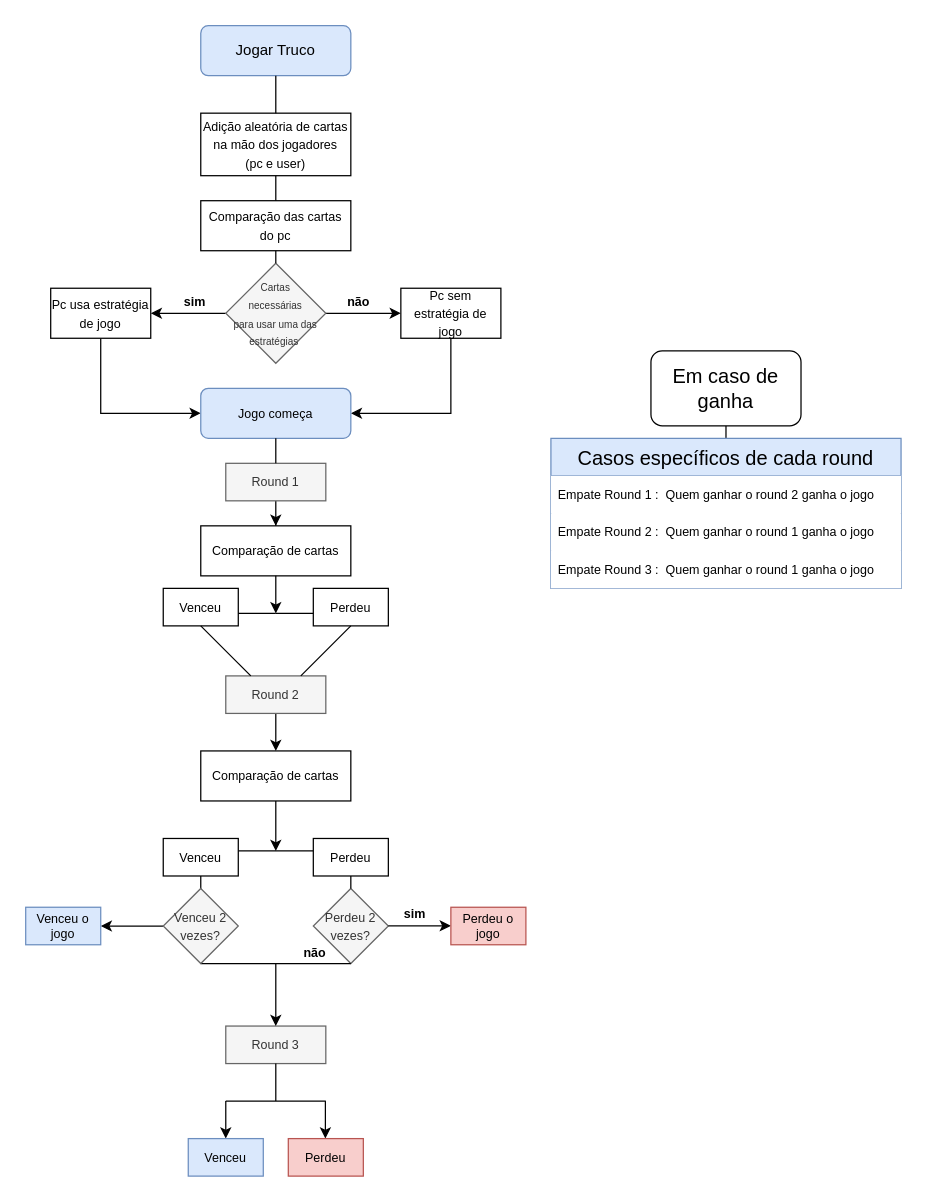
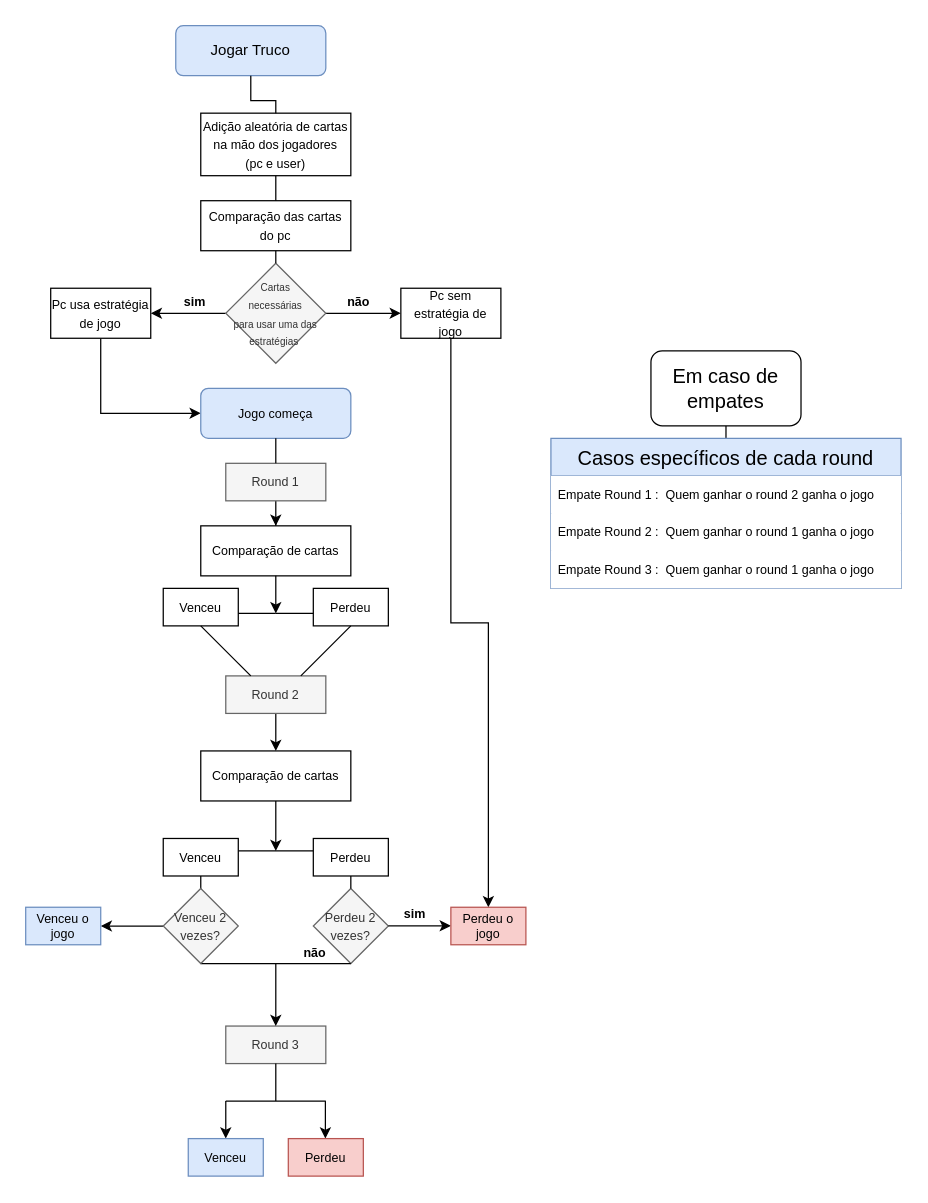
node "Jogar Truco": moved (276, 51) -> (251, 51)
node "Em caso de ganha": label "Em caso de ganha" -> "Em caso de empates"
edge "Pc sem estratégia de jogo" -> "Jogo começa": now "Pc sem estratégia de jogo" -> "Perdeu o jogo"
